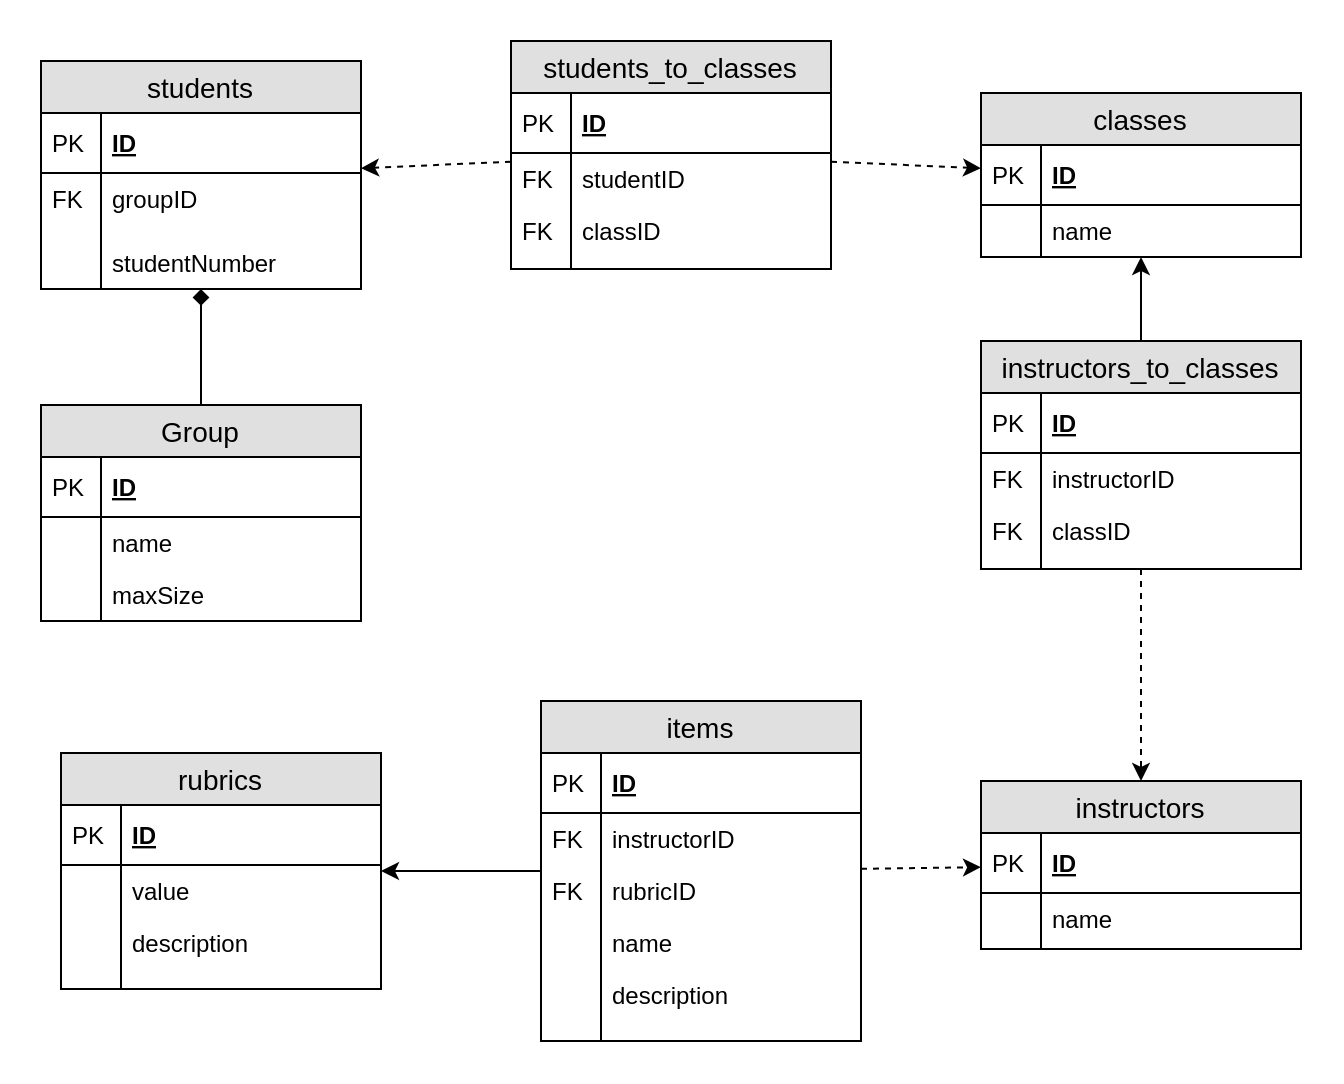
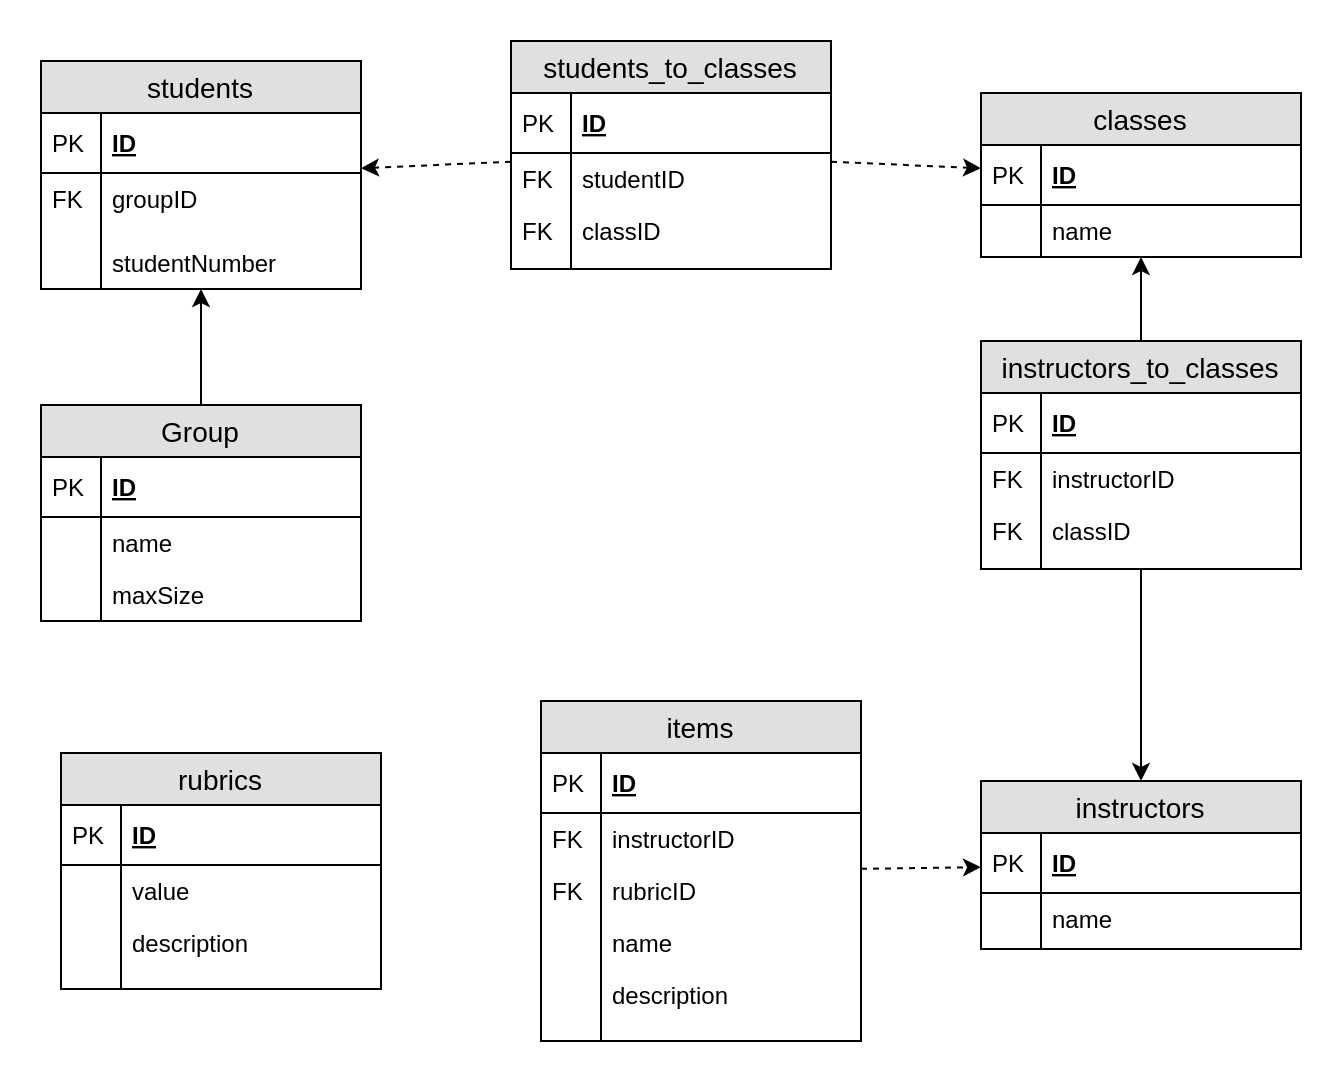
edge "Group" -> "students": arrowhead diamond -> classic
edge "instructors_to_classes" -> "instructors": style dashed -> solid
edge "items" -> "rubrics": removed
